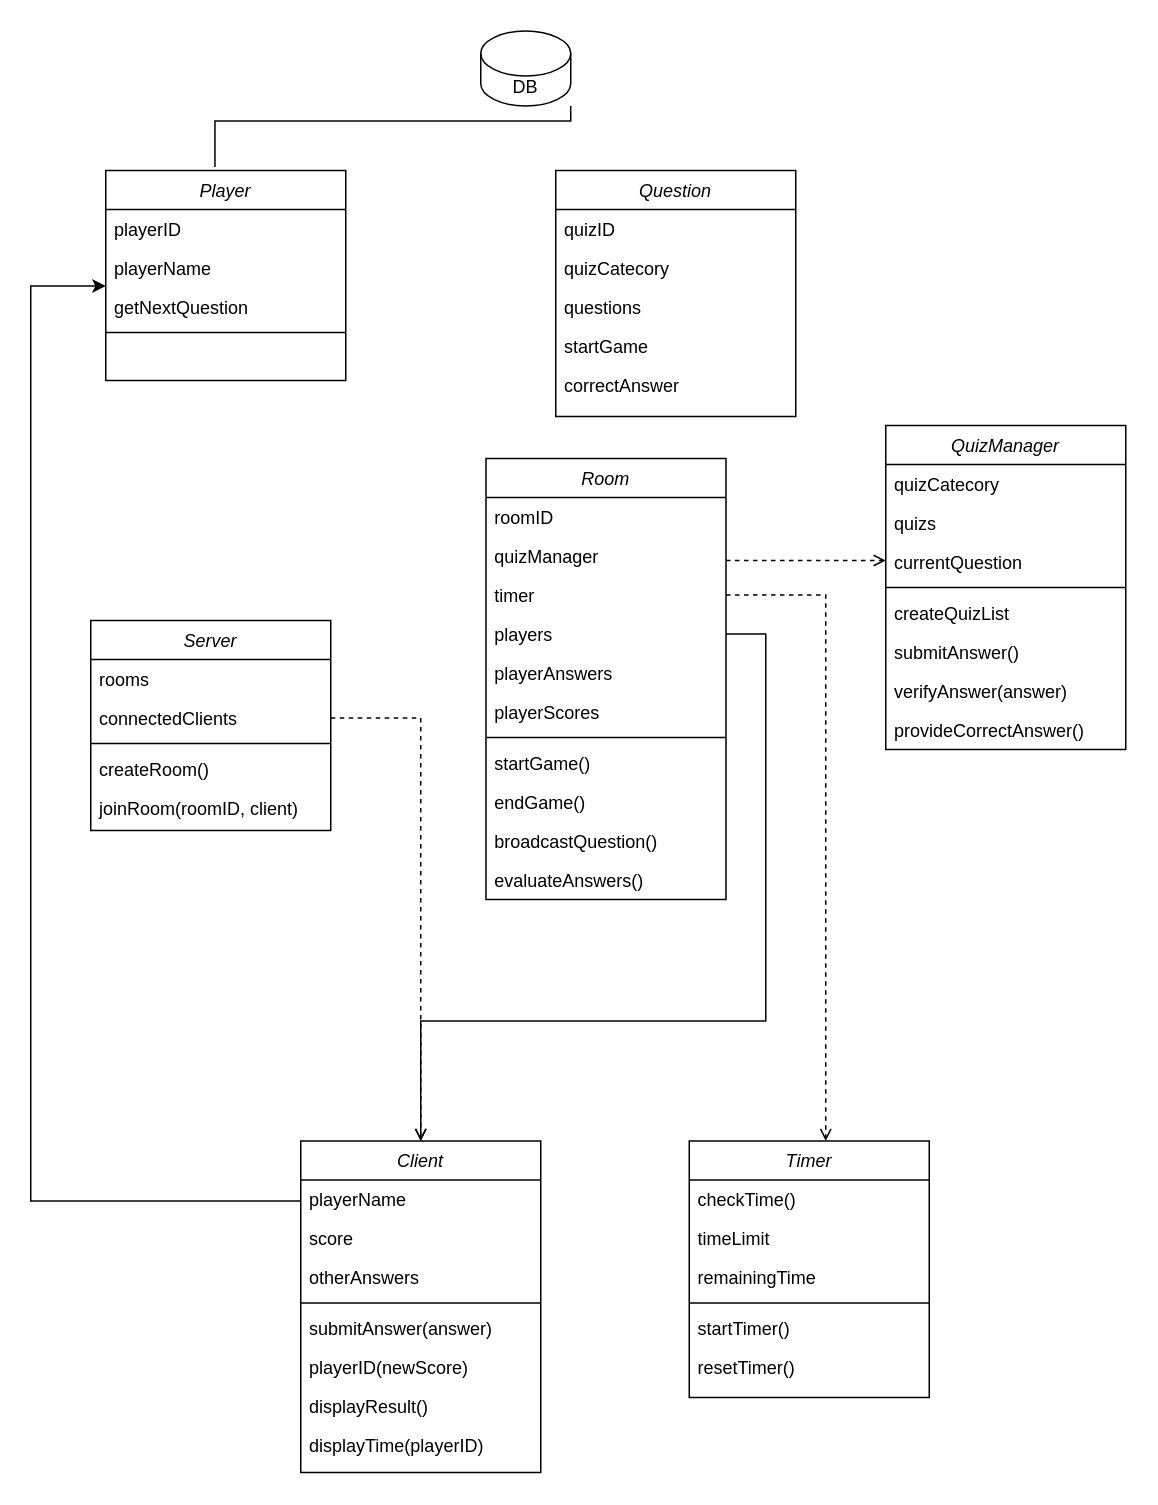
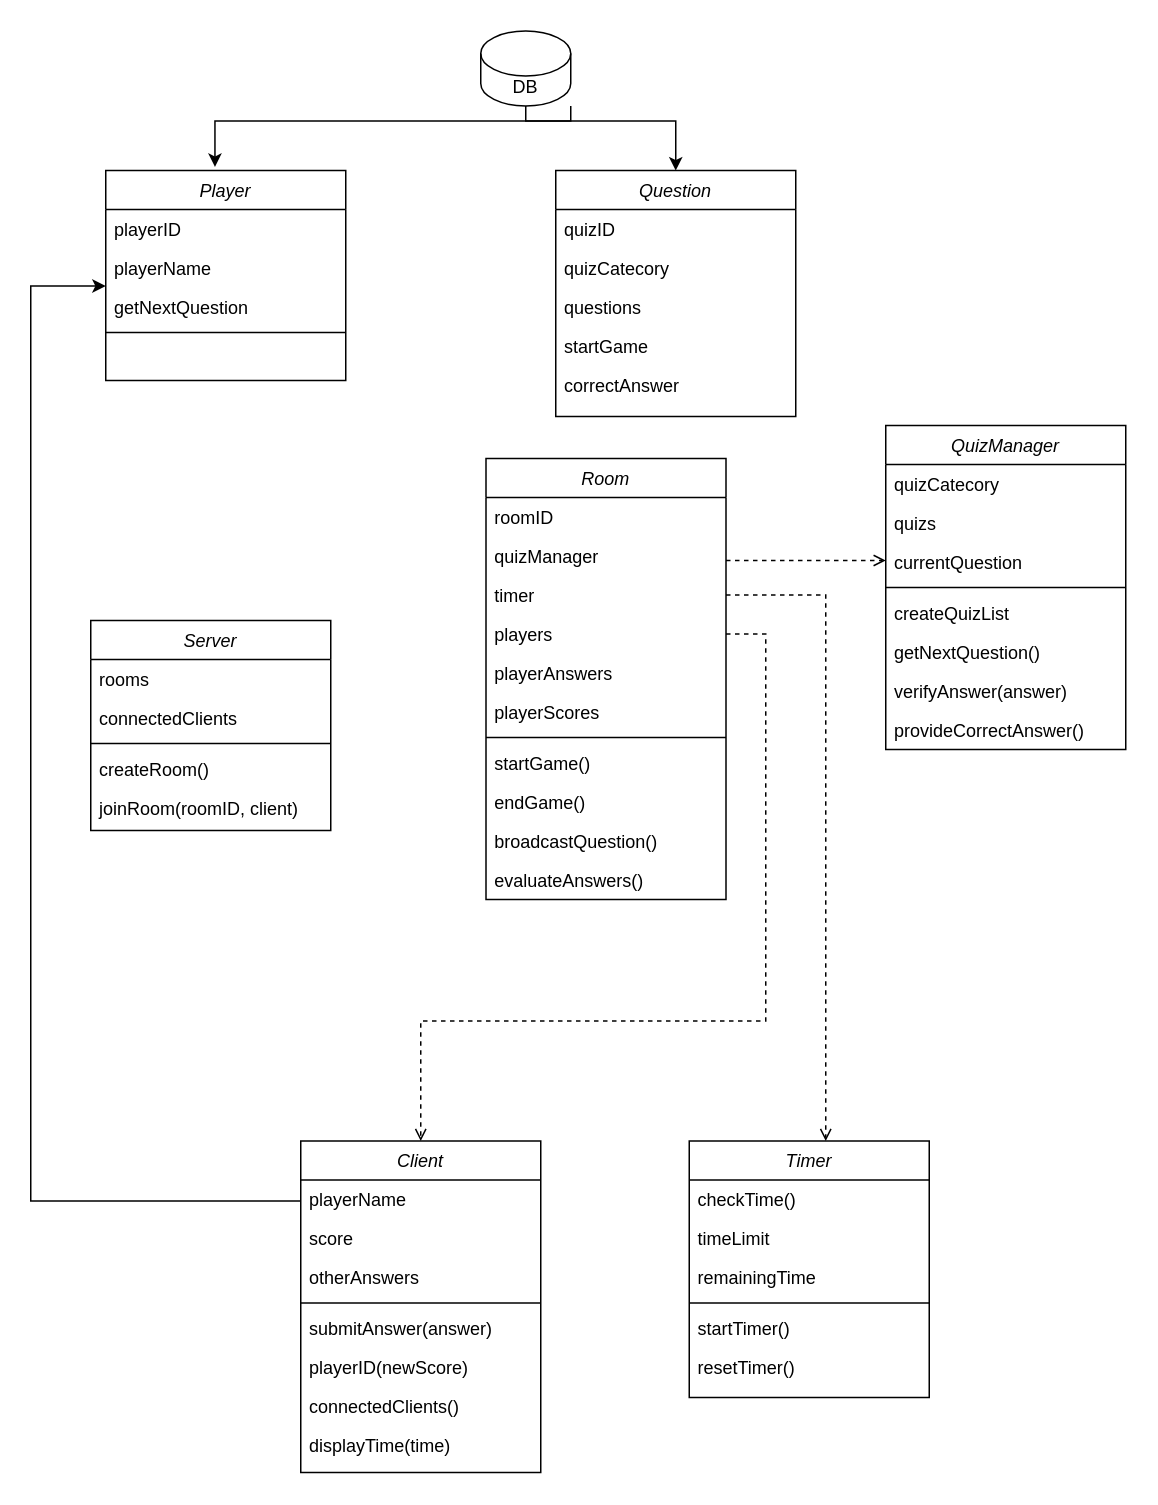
edge "DB" -> "Question": added
edge "DB" -- "Player": arrowhead none -> classic
node "submitAnswer()": label "submitAnswer()" -> "getNextQuestion()"
edge "connectedClients" -> "Client": removed
edge "players" -> "Client": style solid -> dashed
node "displayResult()": label "displayResult()" -> "connectedClients()"
node "displayTime(playerID)": label "displayTime(playerID)" -> "displayTime(time)"
